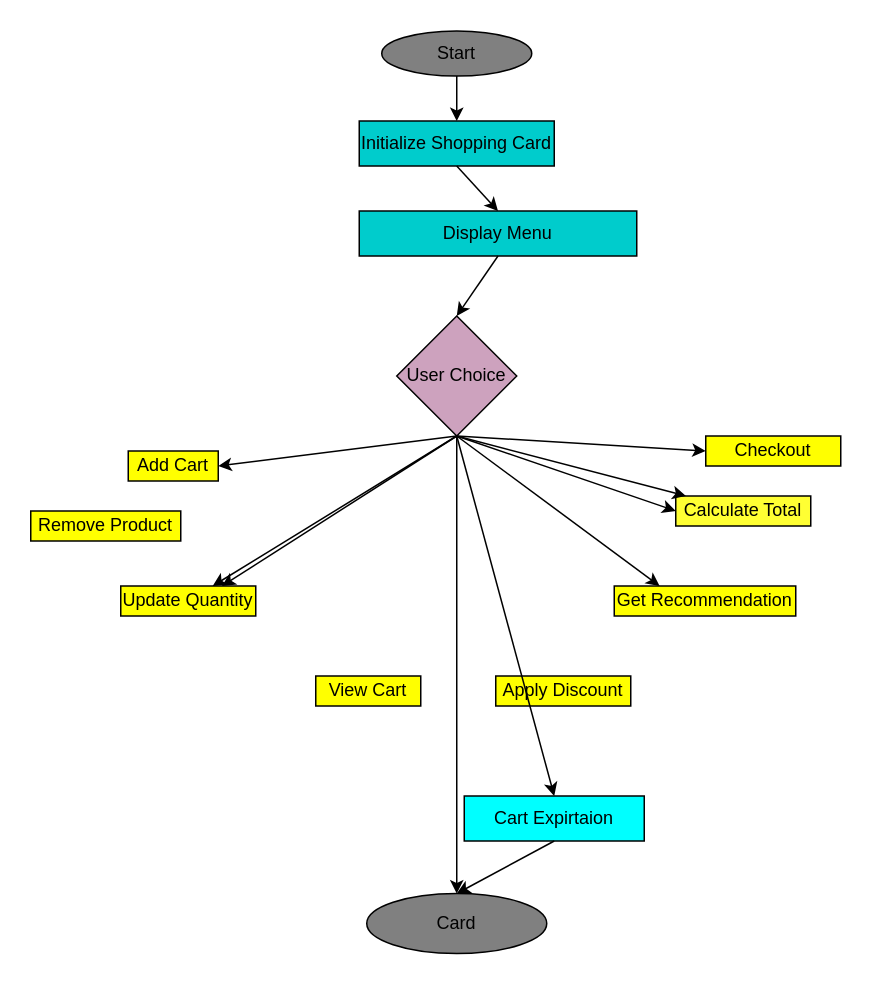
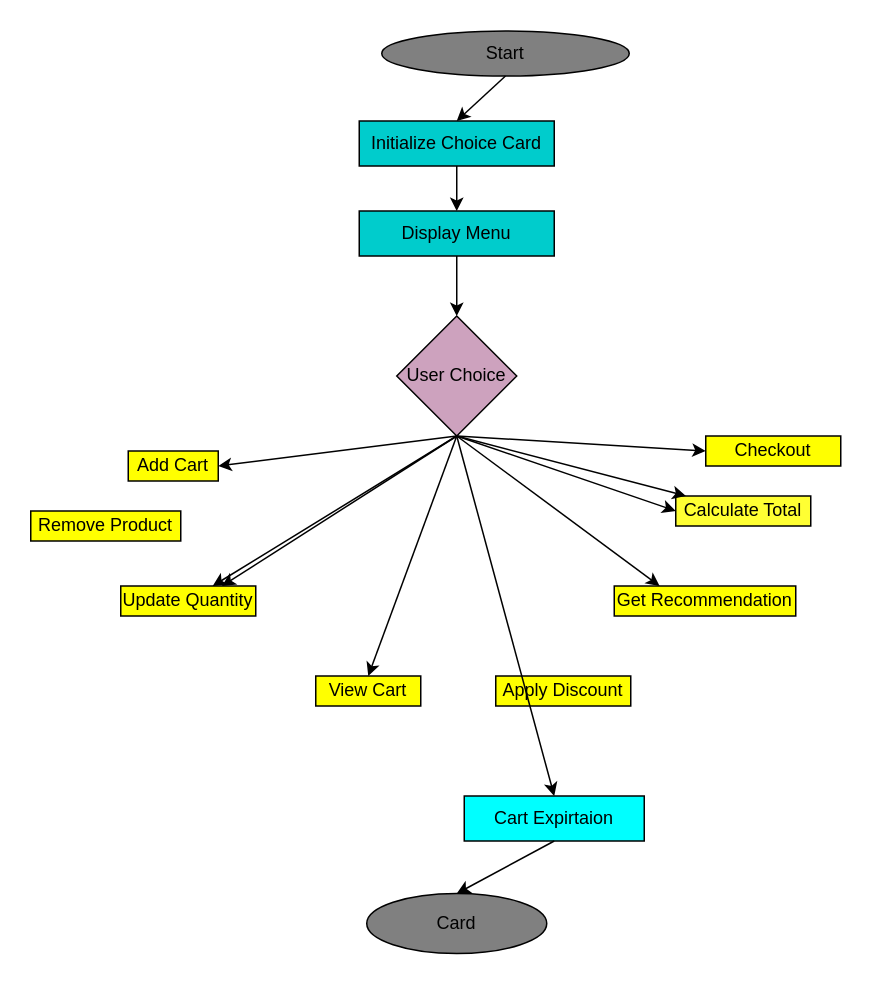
node "Start": size 150x45 -> 248x45
node "Initialize Shopping Card": label "Initialize Shopping Card" -> "Initialize Choice Card"
node "Display Menu": size 278x45 -> 195x45
edge "User Choice" -> "Card": now "User Choice" -> "View Cart"
